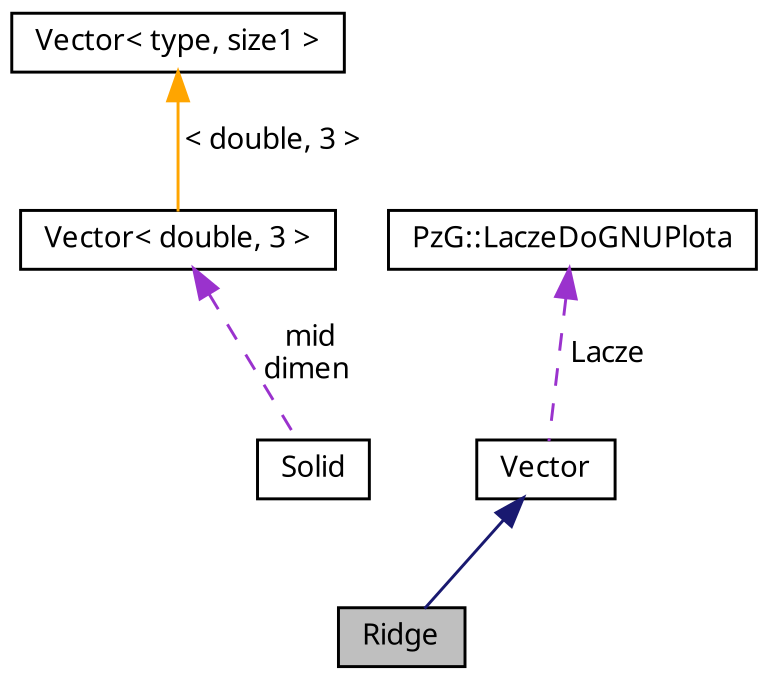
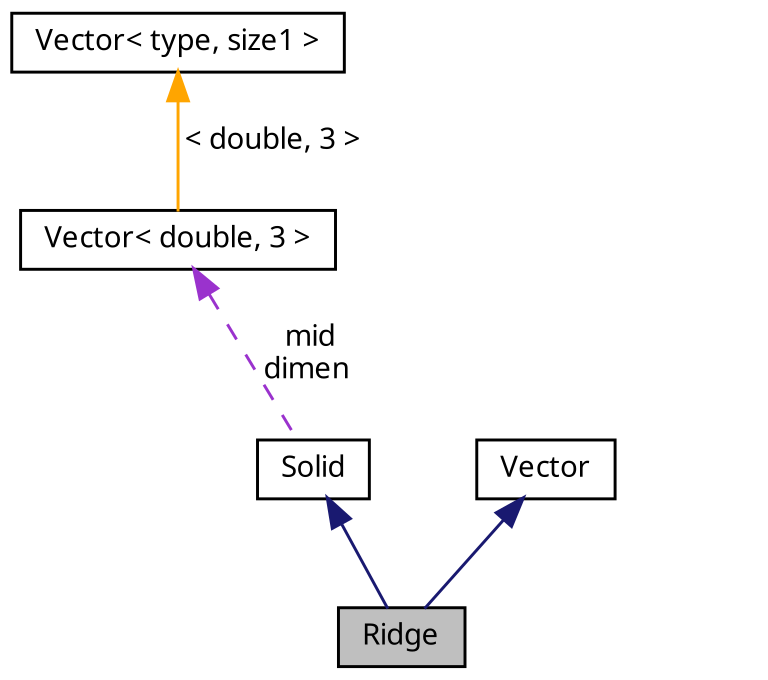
node "PzG::LaczeDoGNUPlota": removed
edge "Ridge" -> "Solid": added
